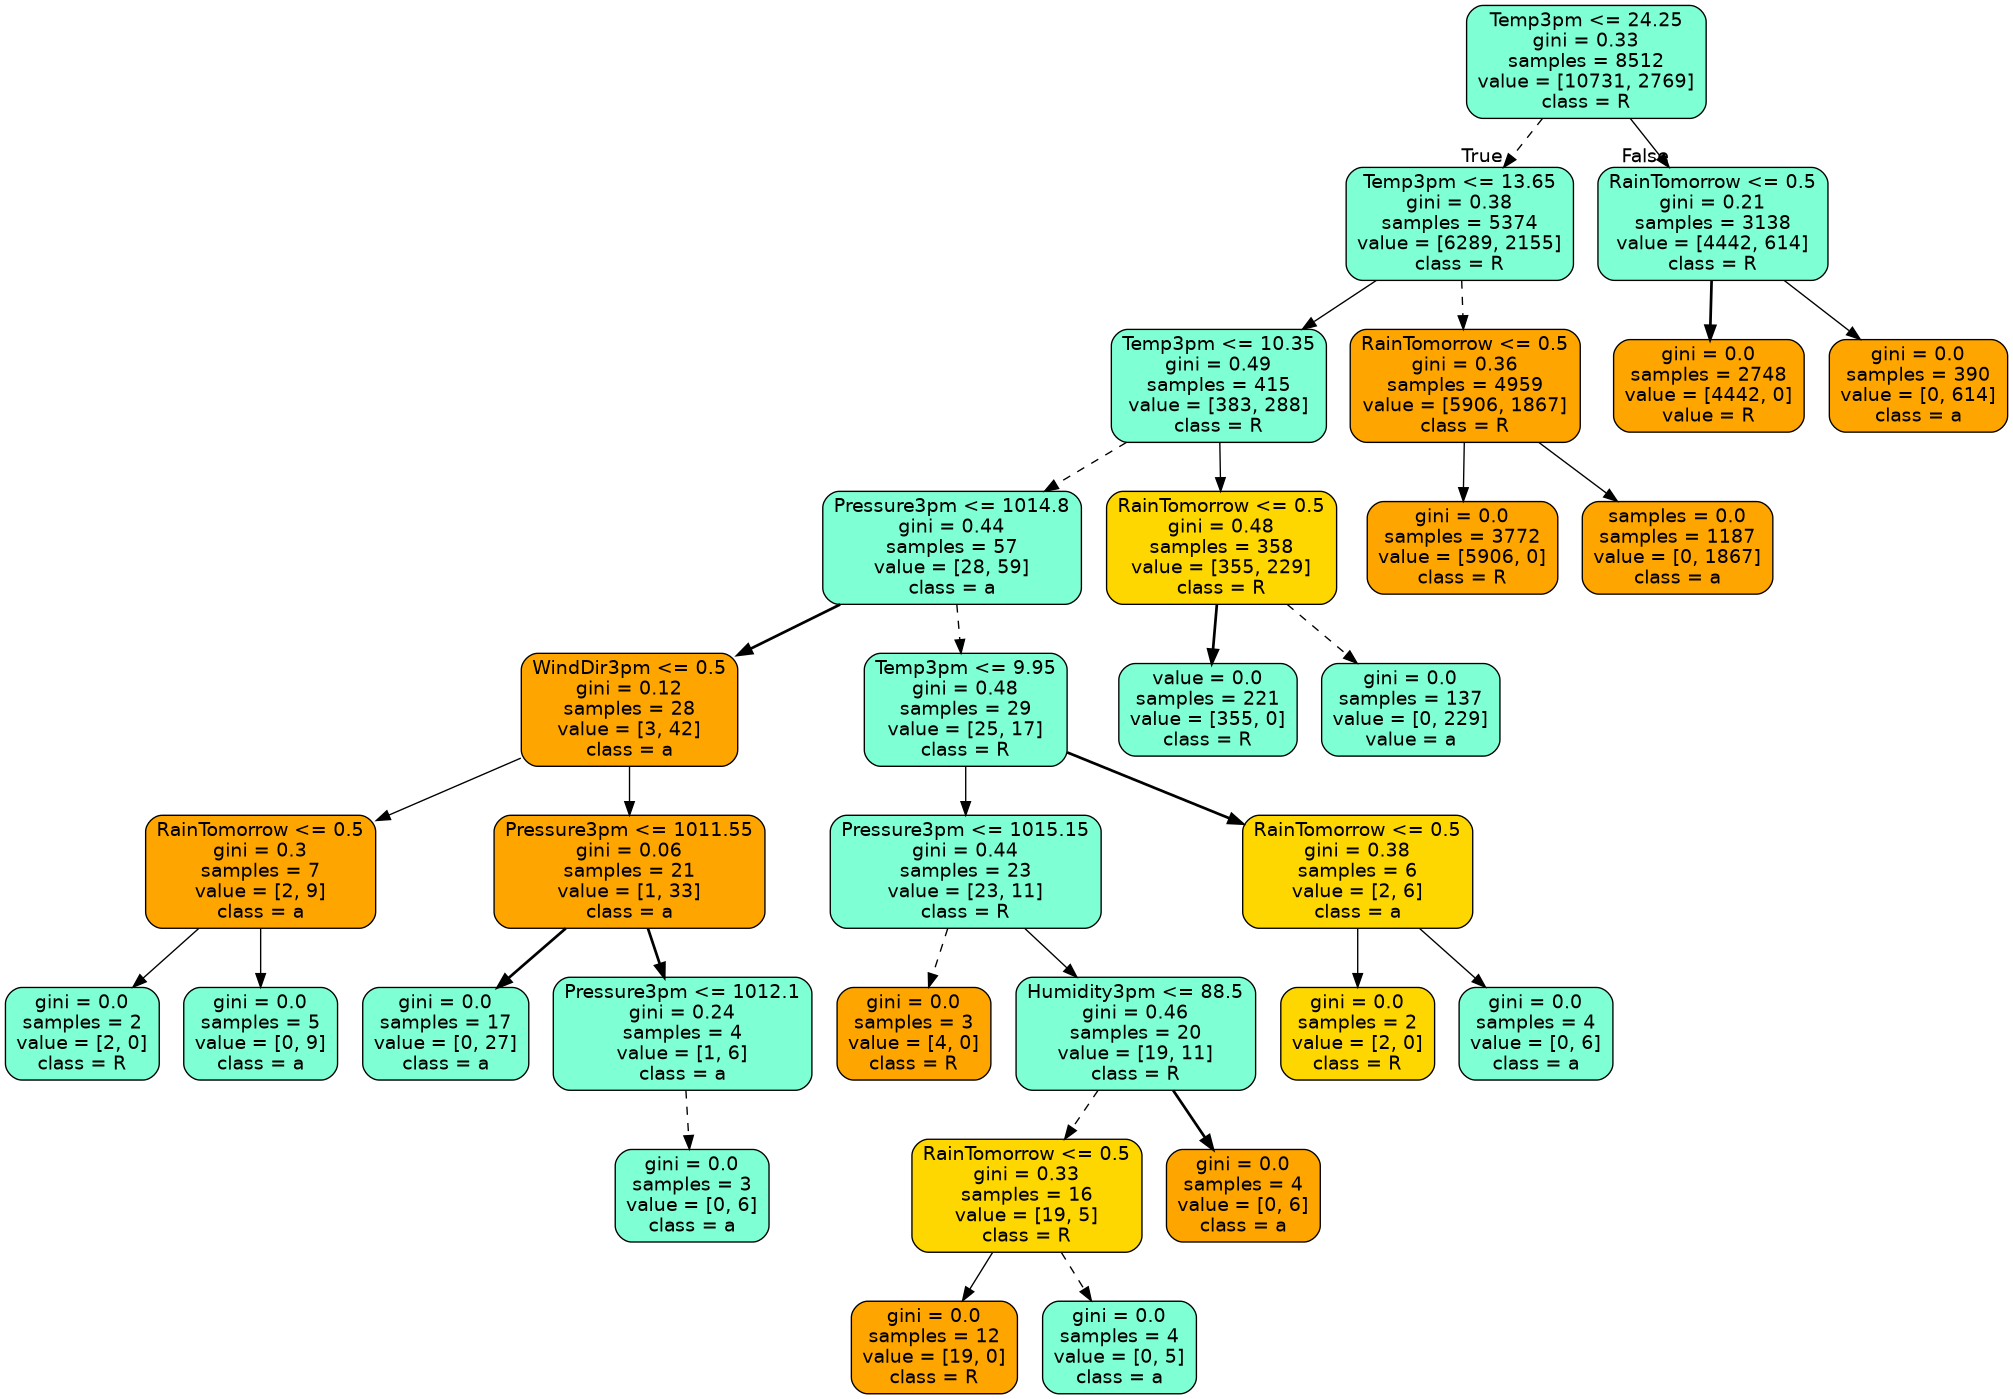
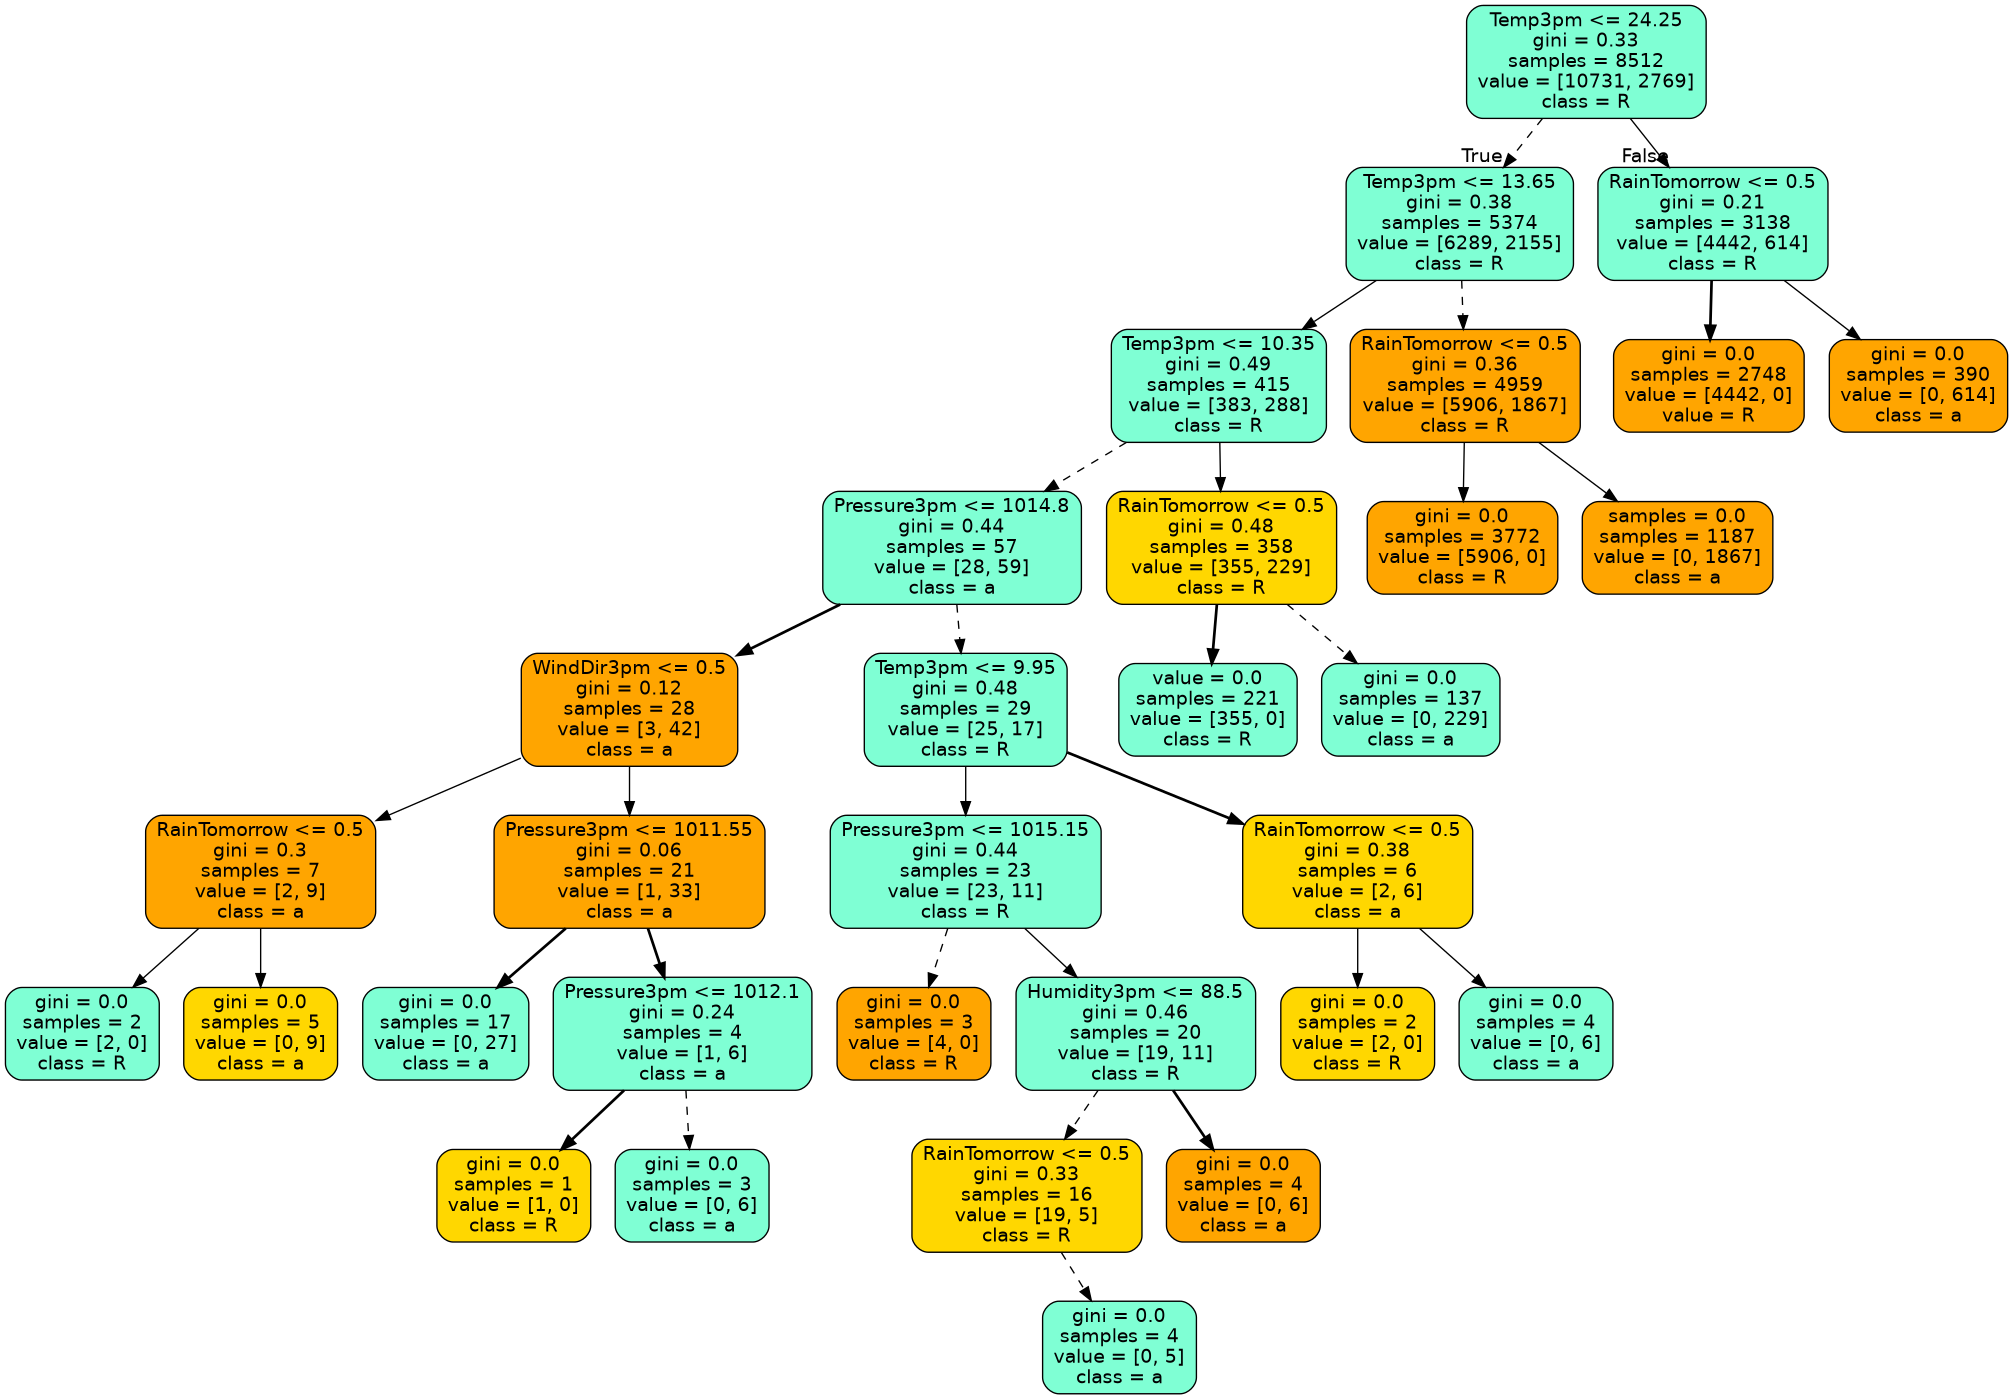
node "gini = 0.0 samples = 137 value = [0, 229] value = a": label "gini = 0.0 samples = 137 value = [0, 229] value = a" -> "gini = 0.0 samples = 137 value = [0, 229] class = a"
node "gini = 0.0 samples = 5 value = [0, 9] class = a": fillcolor aquamarine -> gold
node "gini = 0.0 samples = 1 value = [1, 0] class = R": added
node "gini = 0.0 samples = 12 value = [19, 0] class = R": removed
